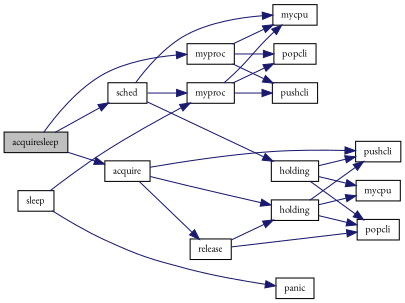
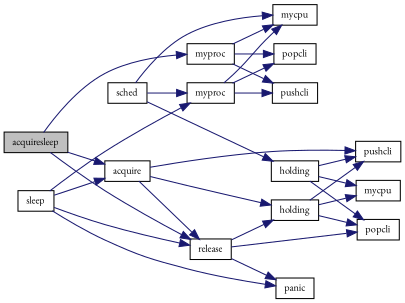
edge "acquiresleep" -> "sched": now "acquiresleep" -> "release"
edge "sleep" -> "acquire": added
edge "sleep" -> "release": added
edge "release" -> "panic": added
